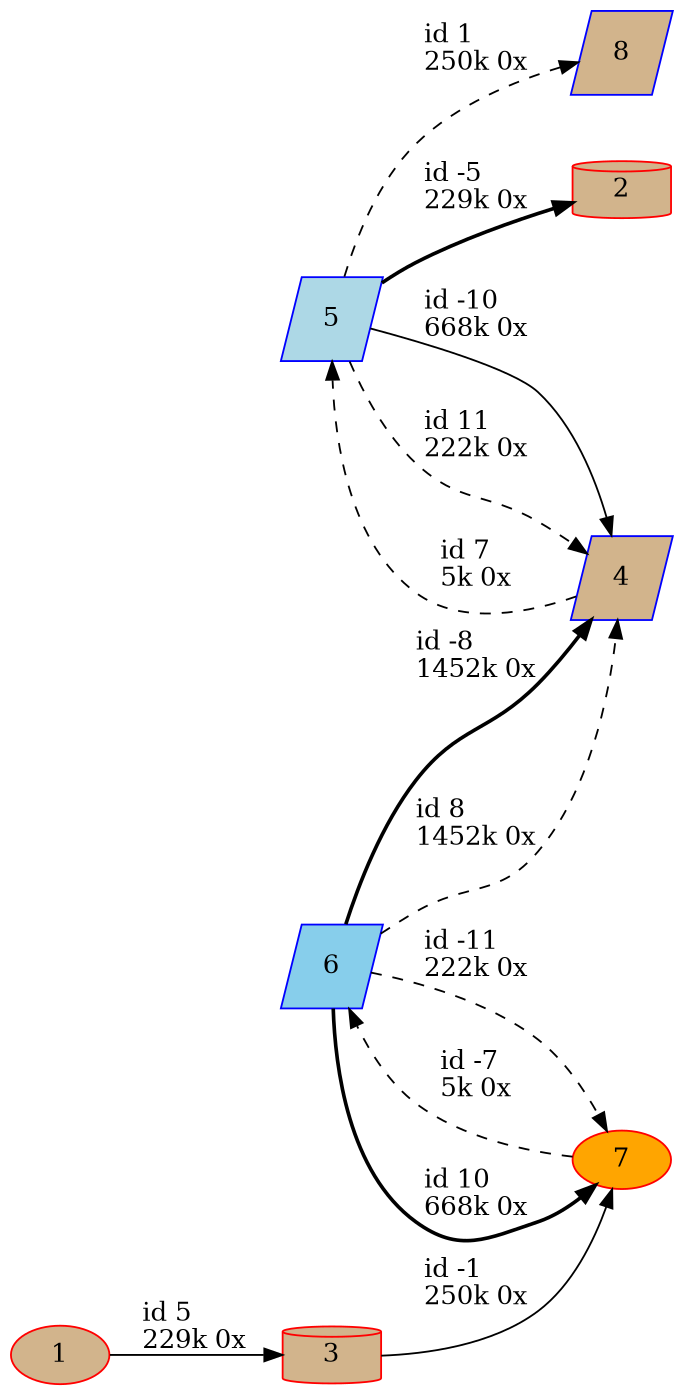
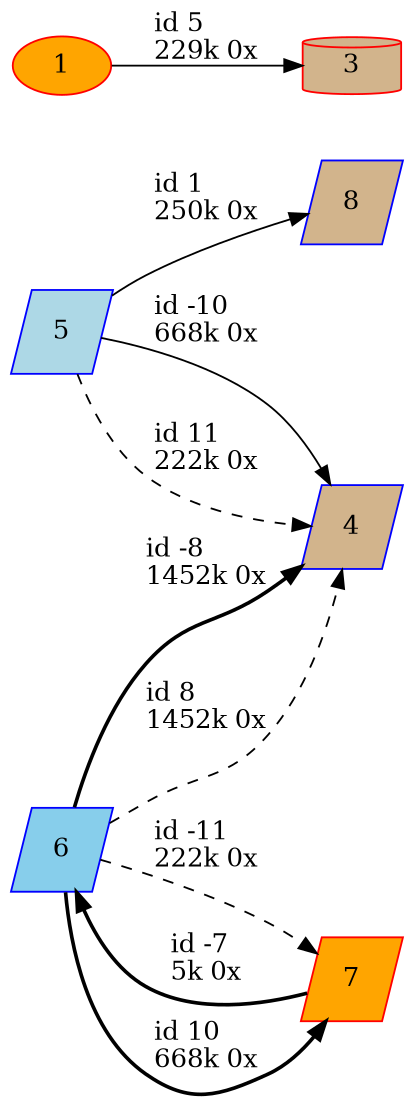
edge "5" -> "8": style dashed -> solid
node "2": removed
edge "4" -> "5": removed, label "id 7 5k 0x"
edge "7" -> "6": style dashed -> bold
node "7": shape ellipse -> parallelogram
edge "3" -> "7": removed, label "id -1 250k 0x"
node "1": fillcolor tan -> orange
